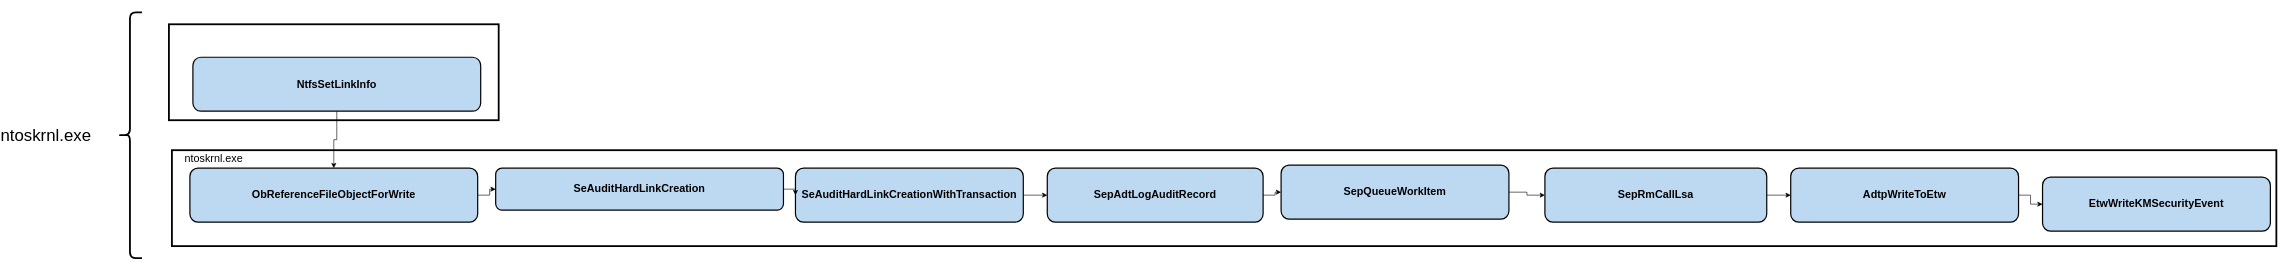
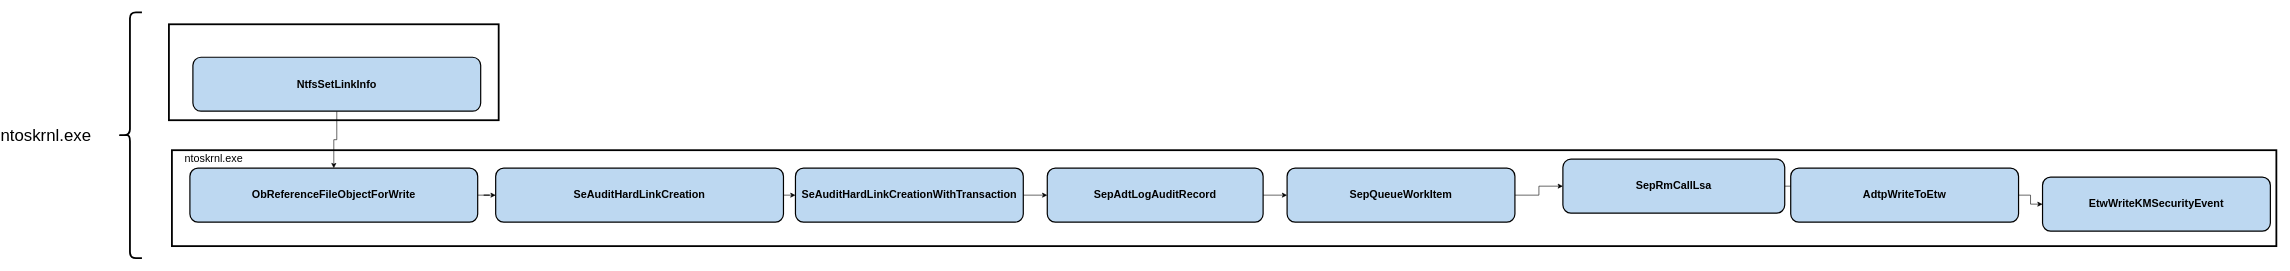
node "SeAuditHardLinkCreation": size 288x42 -> 288x54
node "SepQueueWorkItem": moved (1395, 192) -> (1401, 195)
node "SepRmCallLsa": moved (1656, 195) -> (1674, 186)
